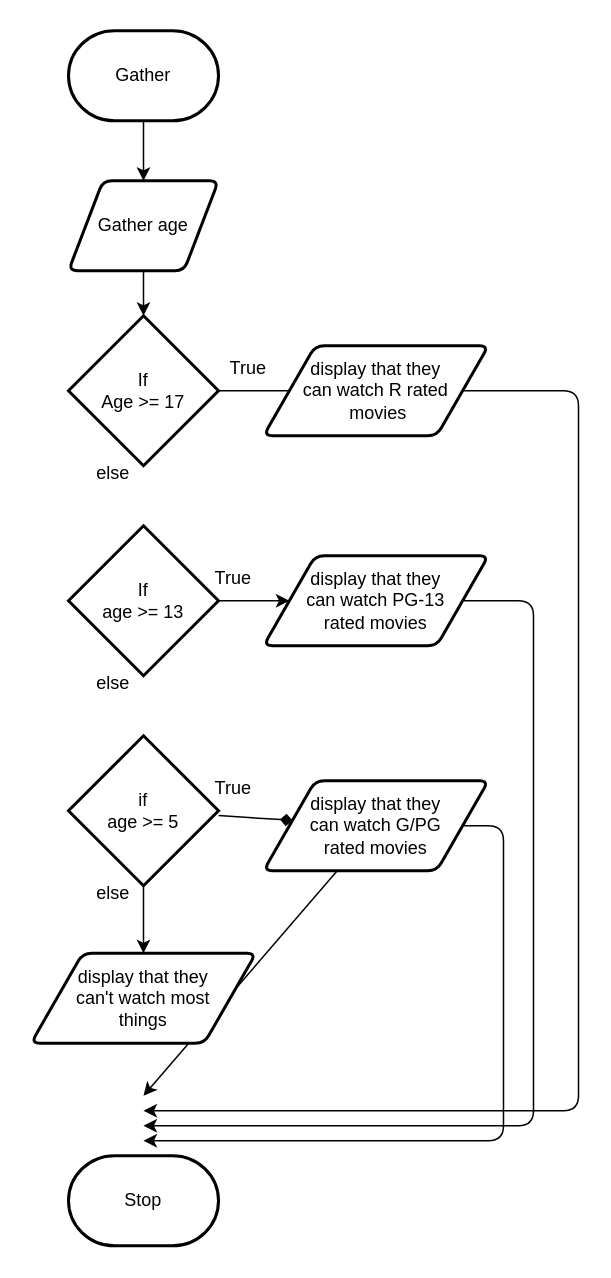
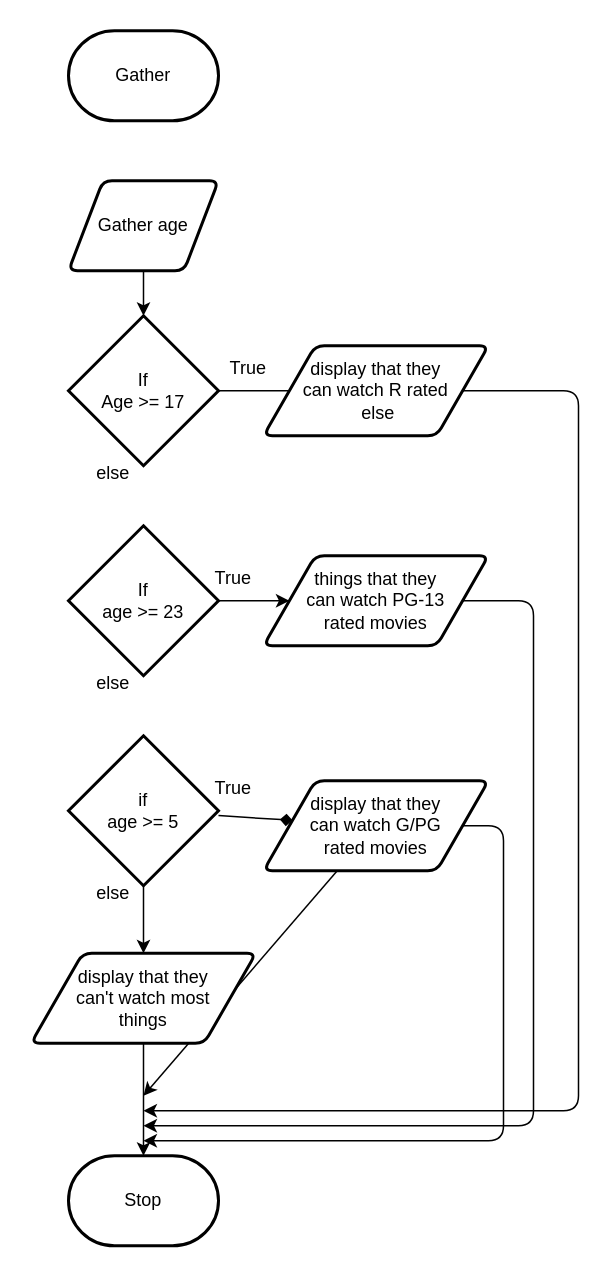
edge "Gather" -> "Gather age": removed
node "display that they can watch R rated movies": label "display that they can watch R rated movies" -> "display that they can watch R rated else"
node "If age >= 13": label "If age >= 13" -> "If age >= 23"
node "display that they can watch PG-13 rated movies": label "display that they can watch PG-13 rated movies" -> "things that they can watch PG-13 rated movies"
edge "display that they can't watch most things" -> "Stop": added
